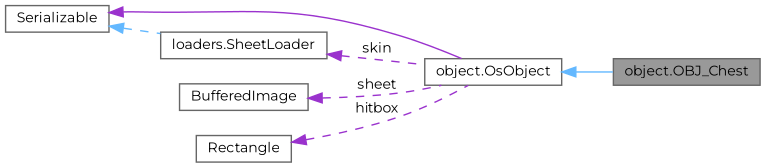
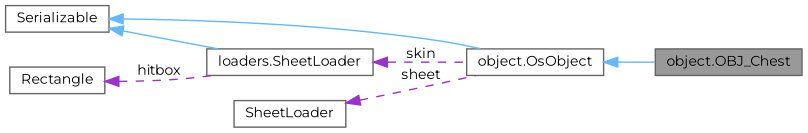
edge "object.OsObject" -> "Serializable": color darkorchid3 -> steelblue1
edge "loaders.SheetLoader" -> "Serializable": style dashed -> solid
node "BufferedImage": label "BufferedImage" -> "SheetLoader"
edge "object.OsObject" -> "Rectangle": now "loaders.SheetLoader" -> "Rectangle"
